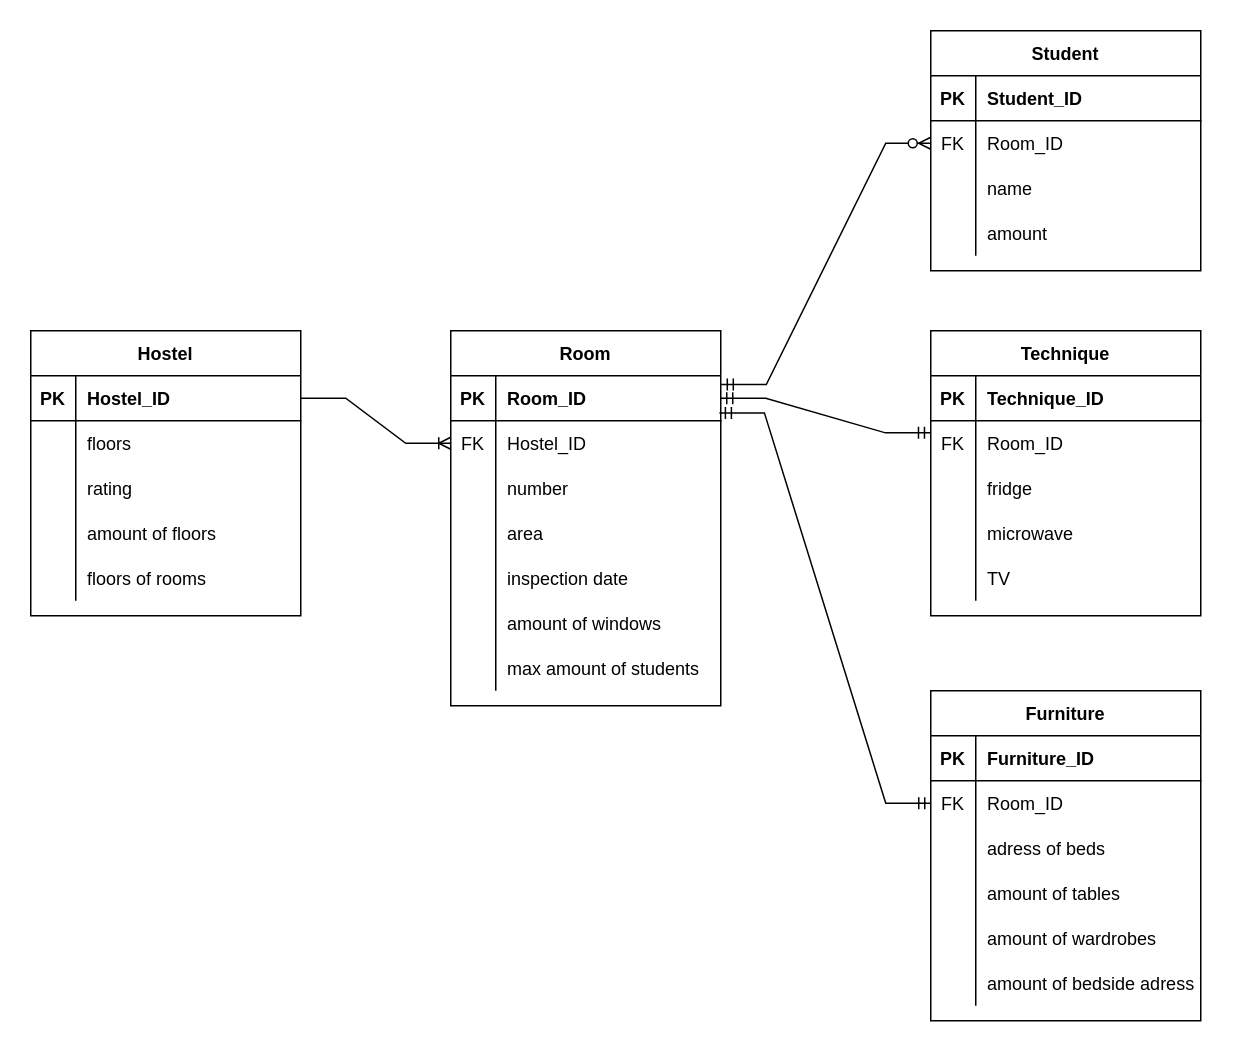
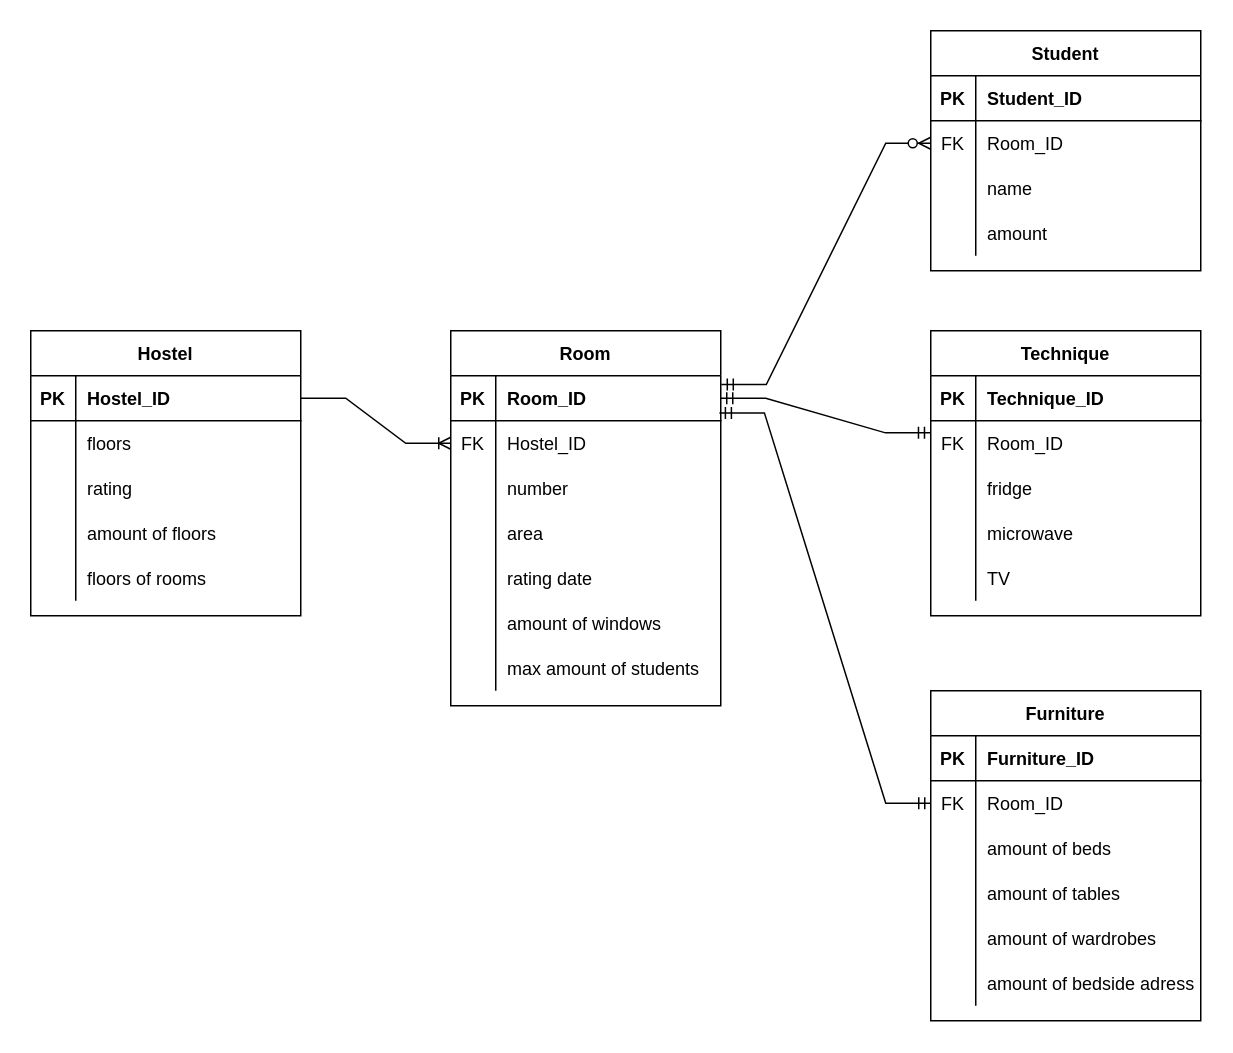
node "inspection date": label "inspection date" -> "rating date"
node "adress of beds": label "adress of beds" -> "amount of beds"
